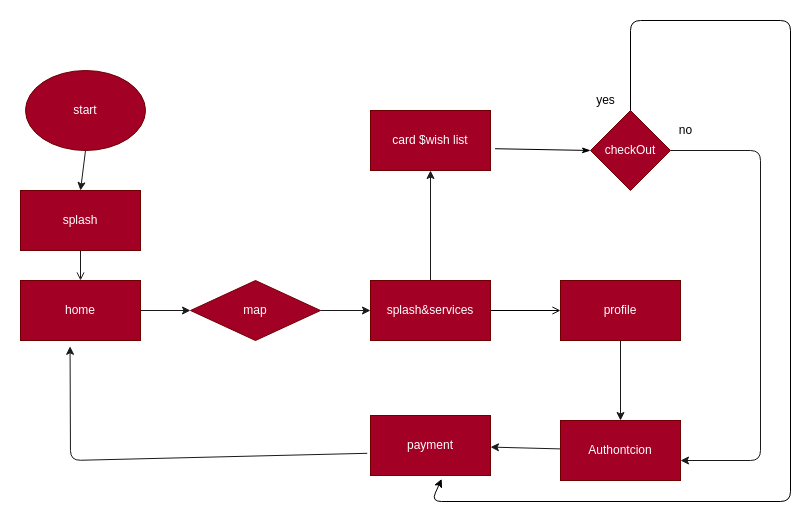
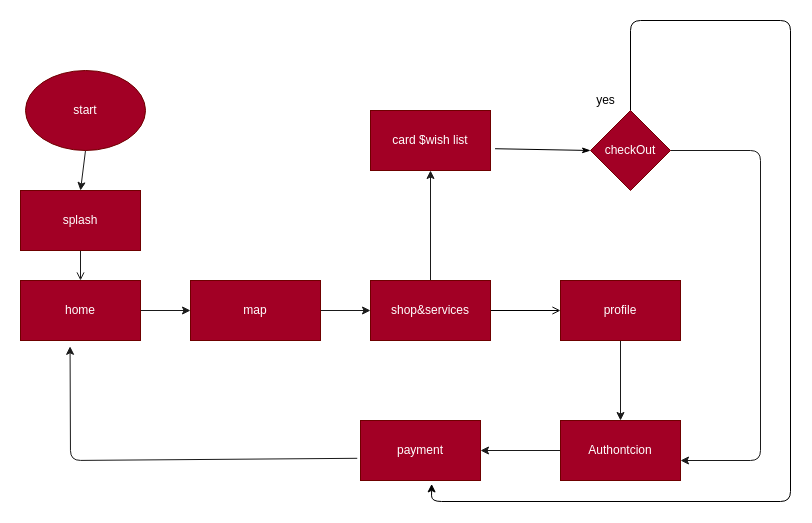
node "no": removed
node "map": shape diamond -> rectangle
node "splash&services": label "splash&services" -> "shop&services"
node "payment": moved (431, 446) -> (421, 451)
